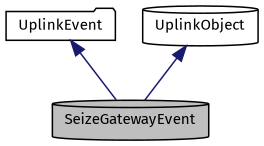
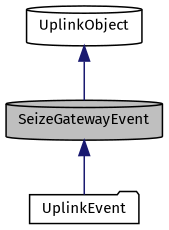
edge "SeizeGatewayEvent" -> "UplinkEvent": reversed
